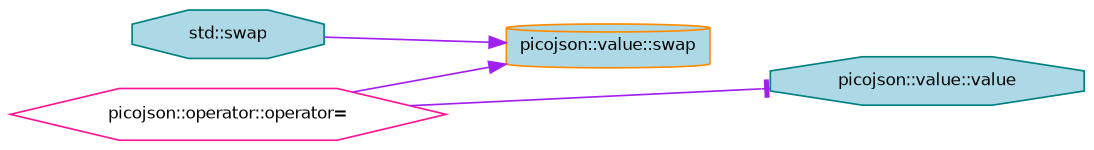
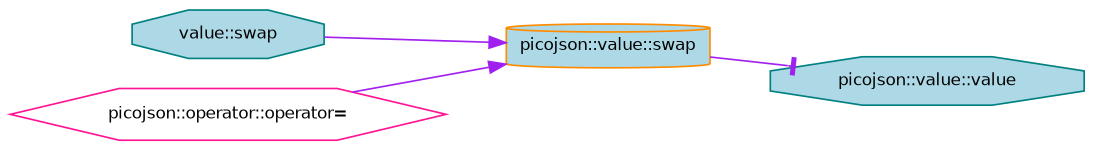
node "std::swap": label "std::swap" -> "value::swap"
edge "picojson::operator::operator=" -> "picojson::value::value": now "picojson::value::swap" -> "picojson::value::value"
